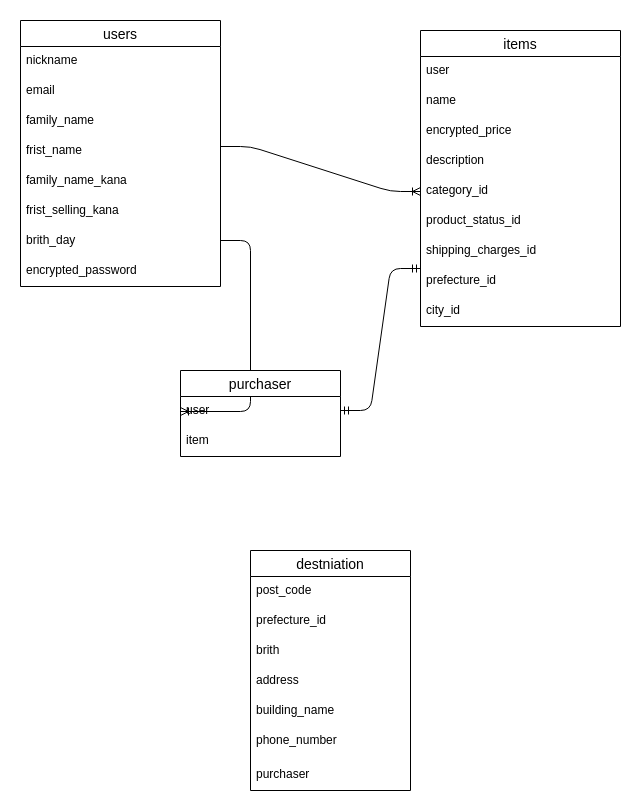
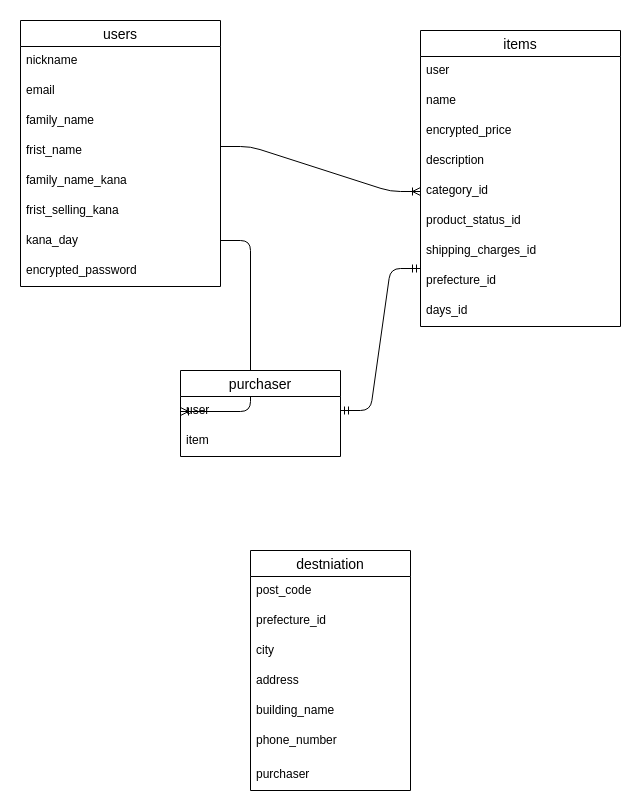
node "brith_day": label "brith_day" -> "kana_day"
node "city_id": label "city_id" -> "days_id"
node "brith": label "brith" -> "city"
